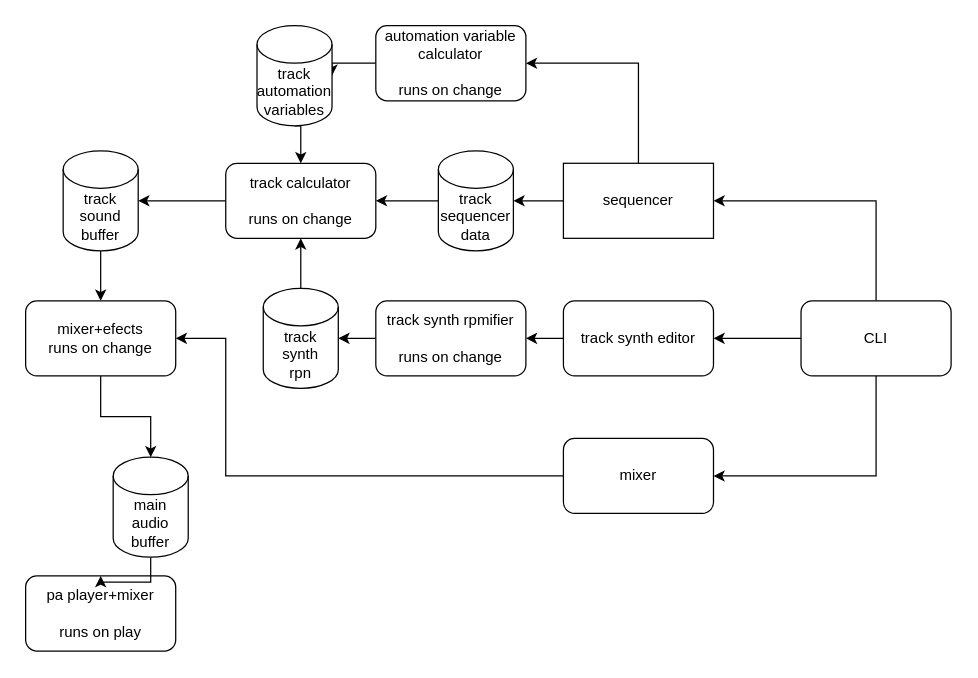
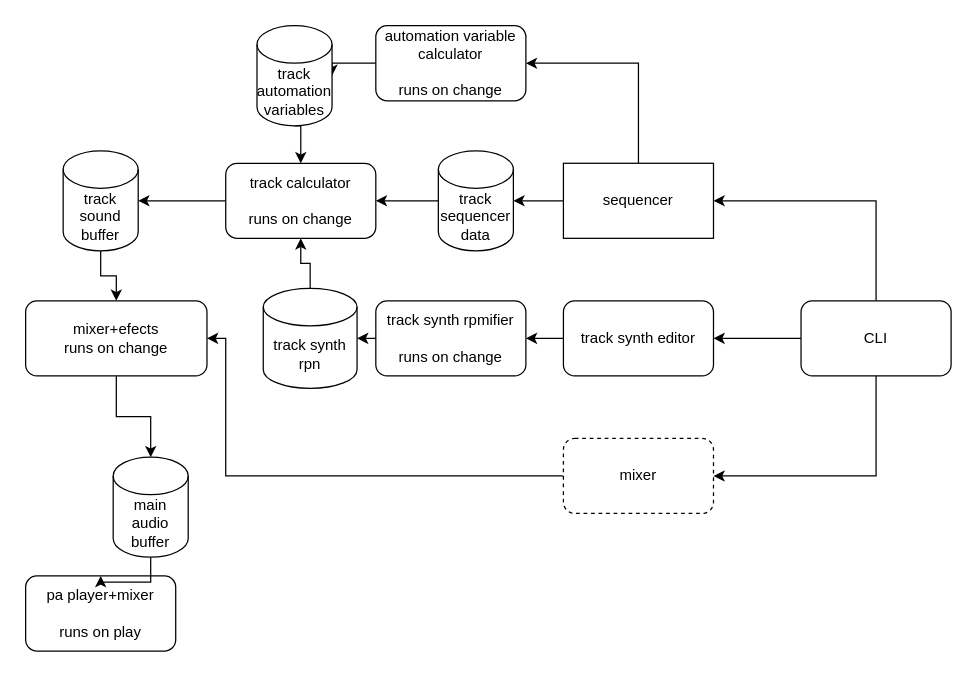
node "mixer+efects runs on change": size 150x75 -> 181x75
node "track synth rpn": size 75x100 -> 94x100
node "mixer": style solid -> dashed
